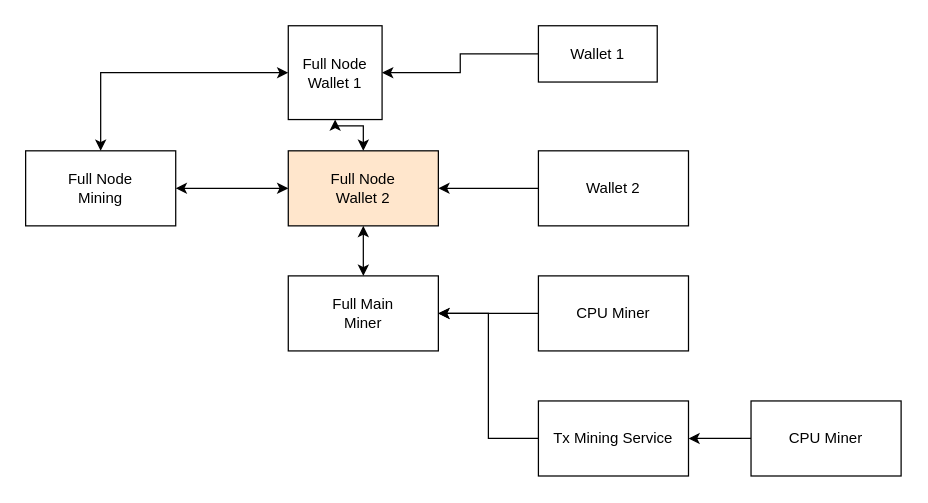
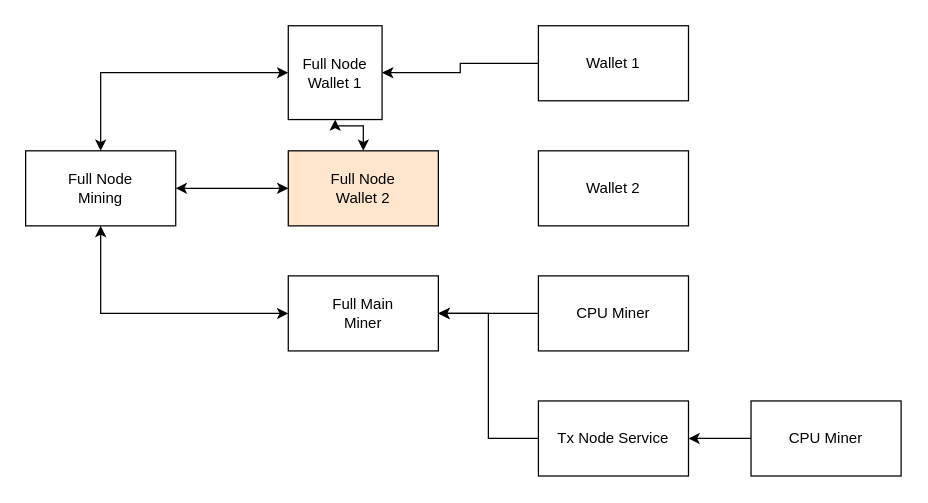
node "Wallet 1": size 119x56 -> 150x75
edge "Wallet 2" -> "Full Node Wallet 2": removed
edge "Full Node Wallet 2" -- "Full Main Miner": removed
edge "Full Node Mining" -- "Full Main Miner": added
node "Tx Mining Service": label "Tx Mining Service" -> "Tx Node Service"
